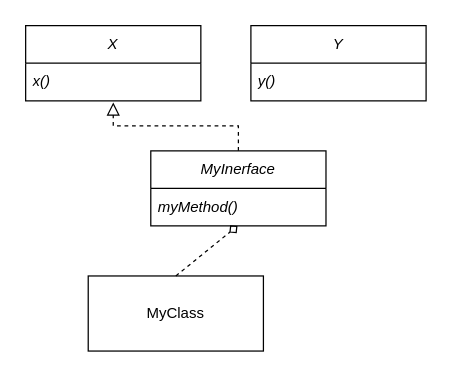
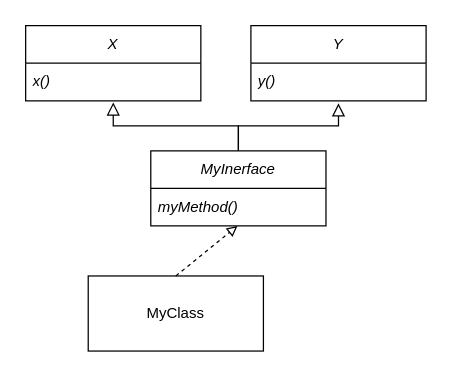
edge "MyInerface" -> "x()": style dashed -> solid
edge "MyInerface" -> "y()": added
edge "MyClass" -> "myMethod()": arrowhead diamond -> block
